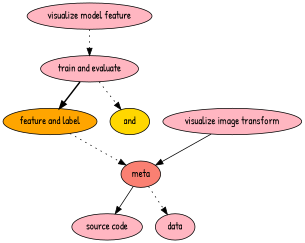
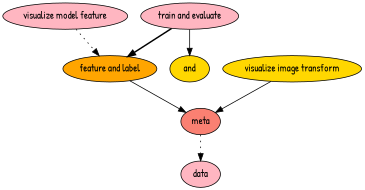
edge "visualize model feature" -> "train and evaluate": now "visualize model feature" -> "feature and label"
edge "train and evaluate" -> "and": style dotted -> solid
node "visualize image transform": fillcolor lightpink -> gold
edge "feature and label" -> "meta": style dotted -> solid
node "source code": removed
